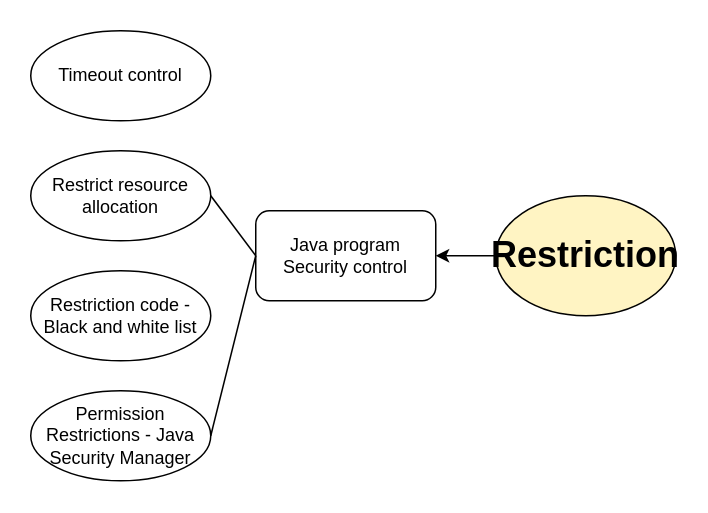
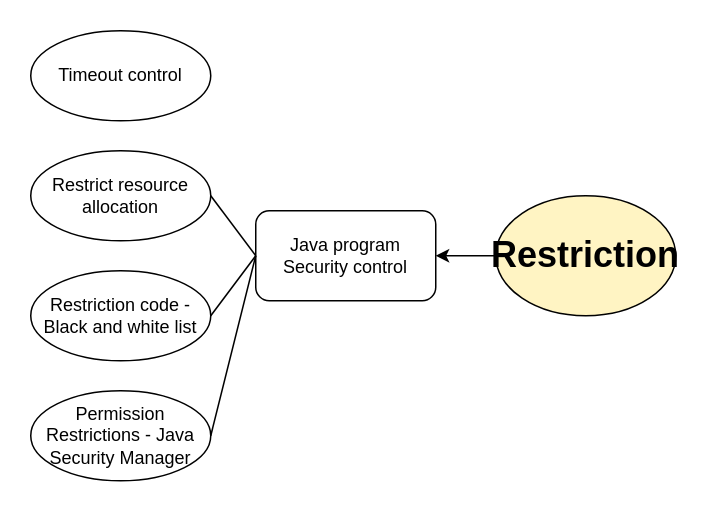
edge "Java program Security control" -- "Restriction code - Black and white list": added
